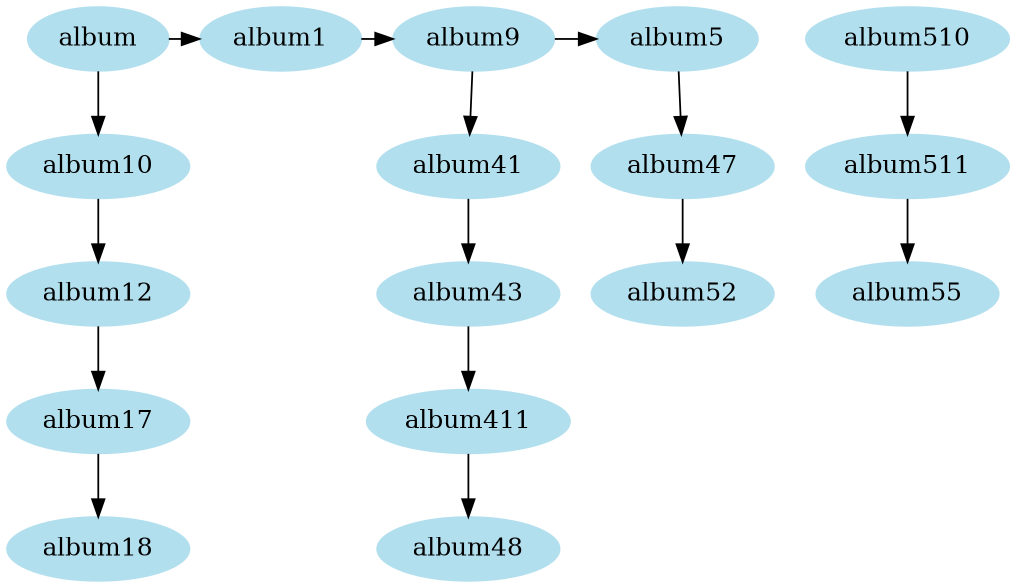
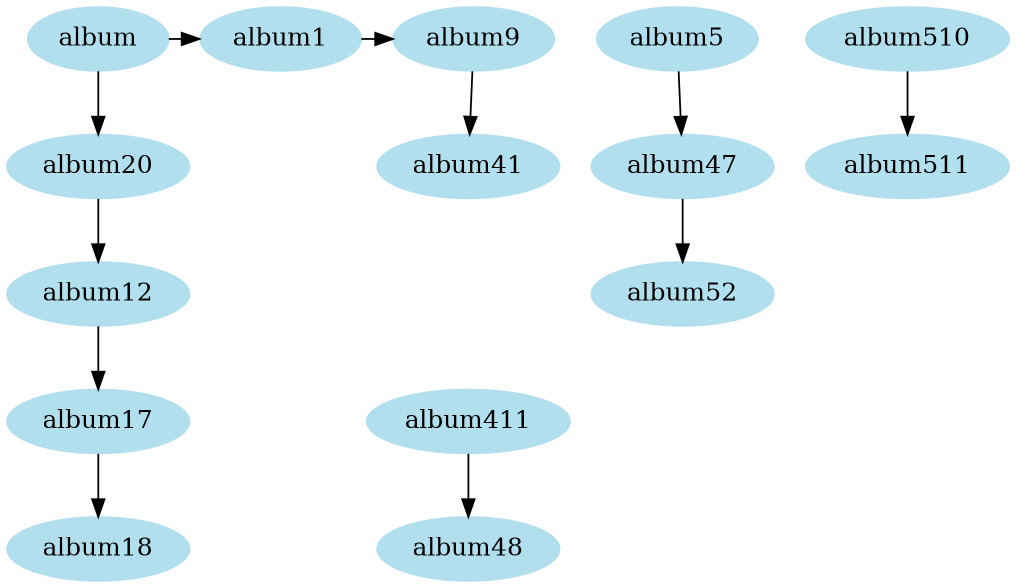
edge "album9" -> "album5": removed
node "album10": label "album10" -> "album20"
node "album43": removed
node "album55": removed
